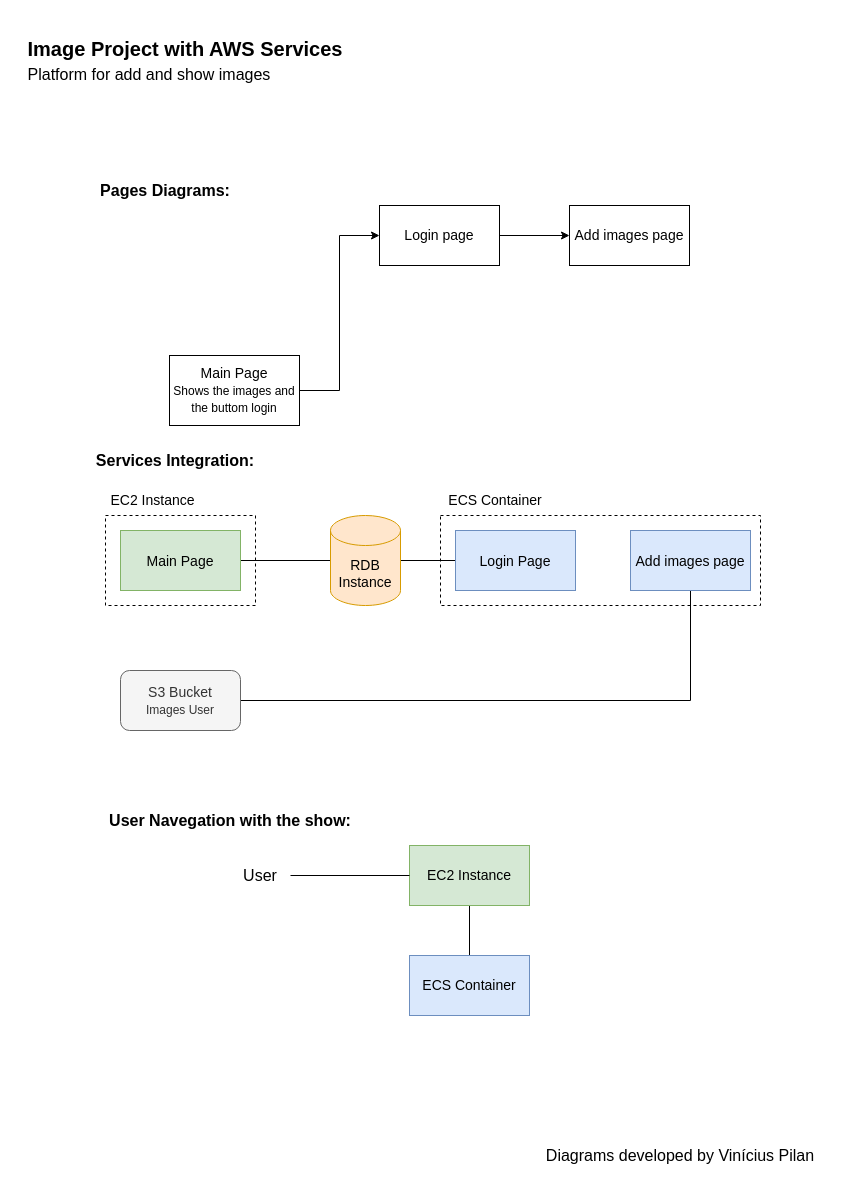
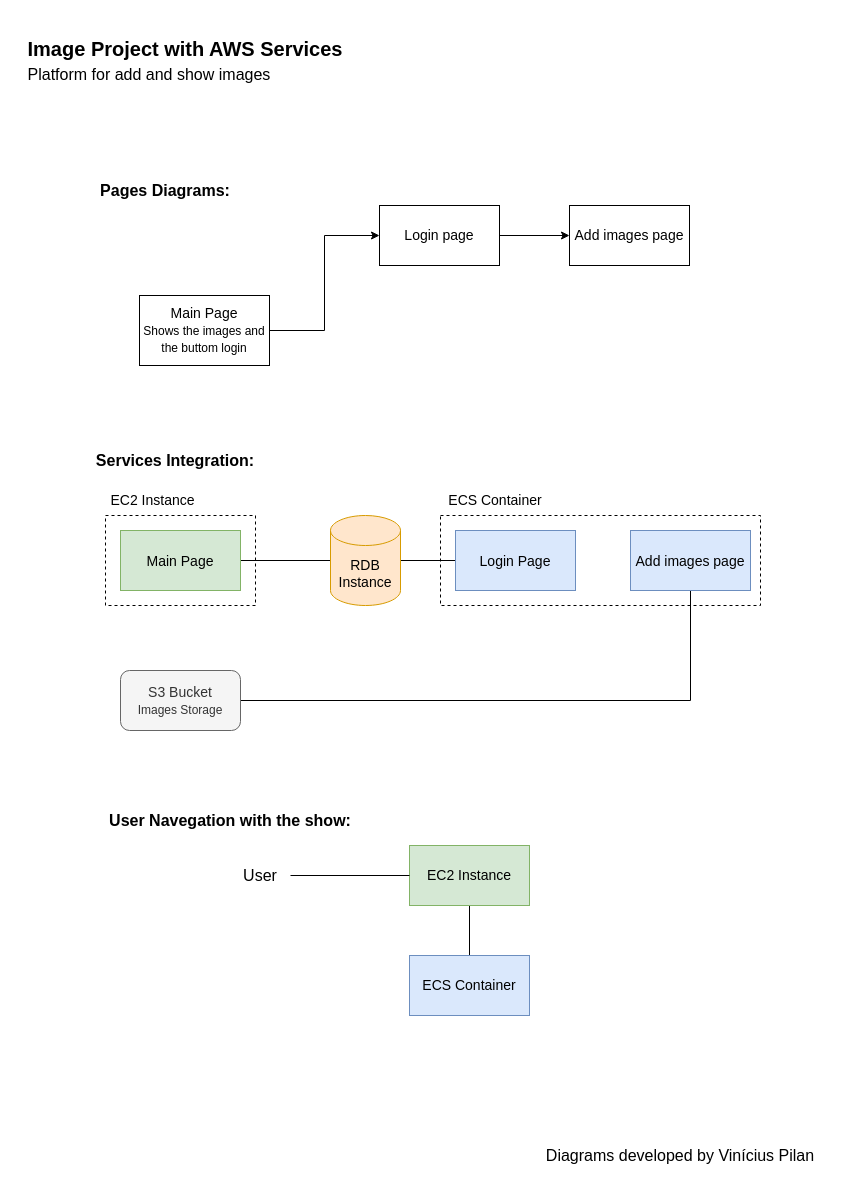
node "Main Page Shows the images and the buttom login": moved (235, 391) -> (205, 331)
node "S3 Bucket Images User": label "S3 Bucket Images User" -> "S3 Bucket Images Storage"
